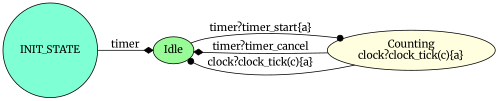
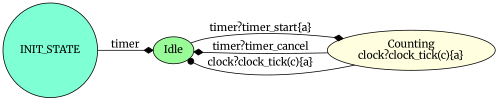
edge "Idle" -> "Counting clock?clock_tick(c){a}": arrowhead dot -> diamond
